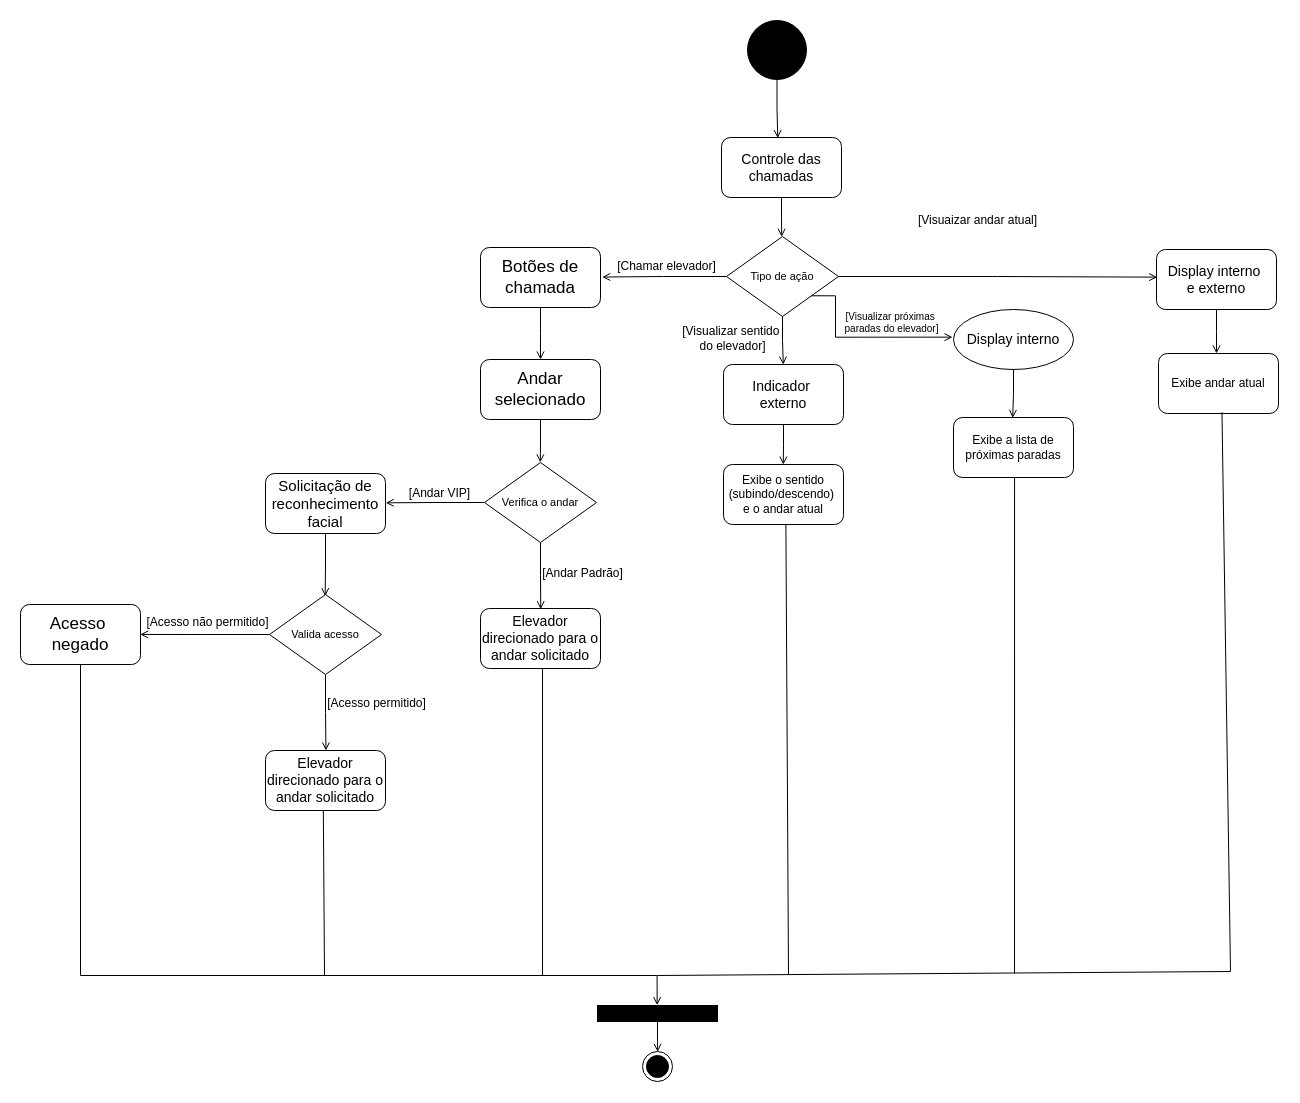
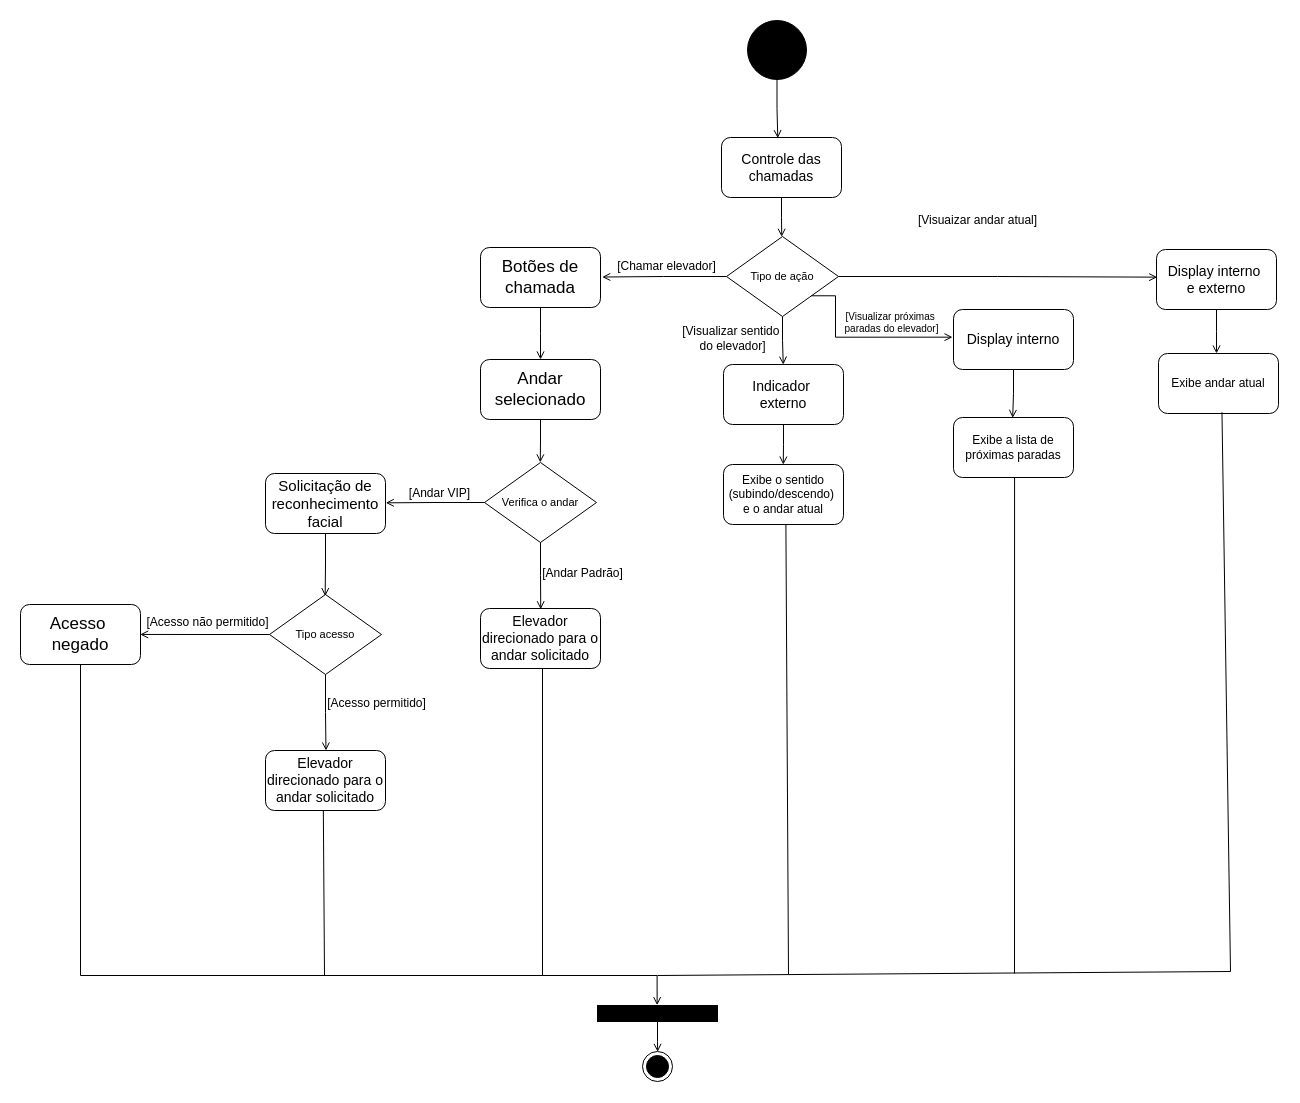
node "Display interno": shape ellipse -> rounded rectangle
node "Valida acesso": label "Valida acesso" -> "Tipo acesso"
